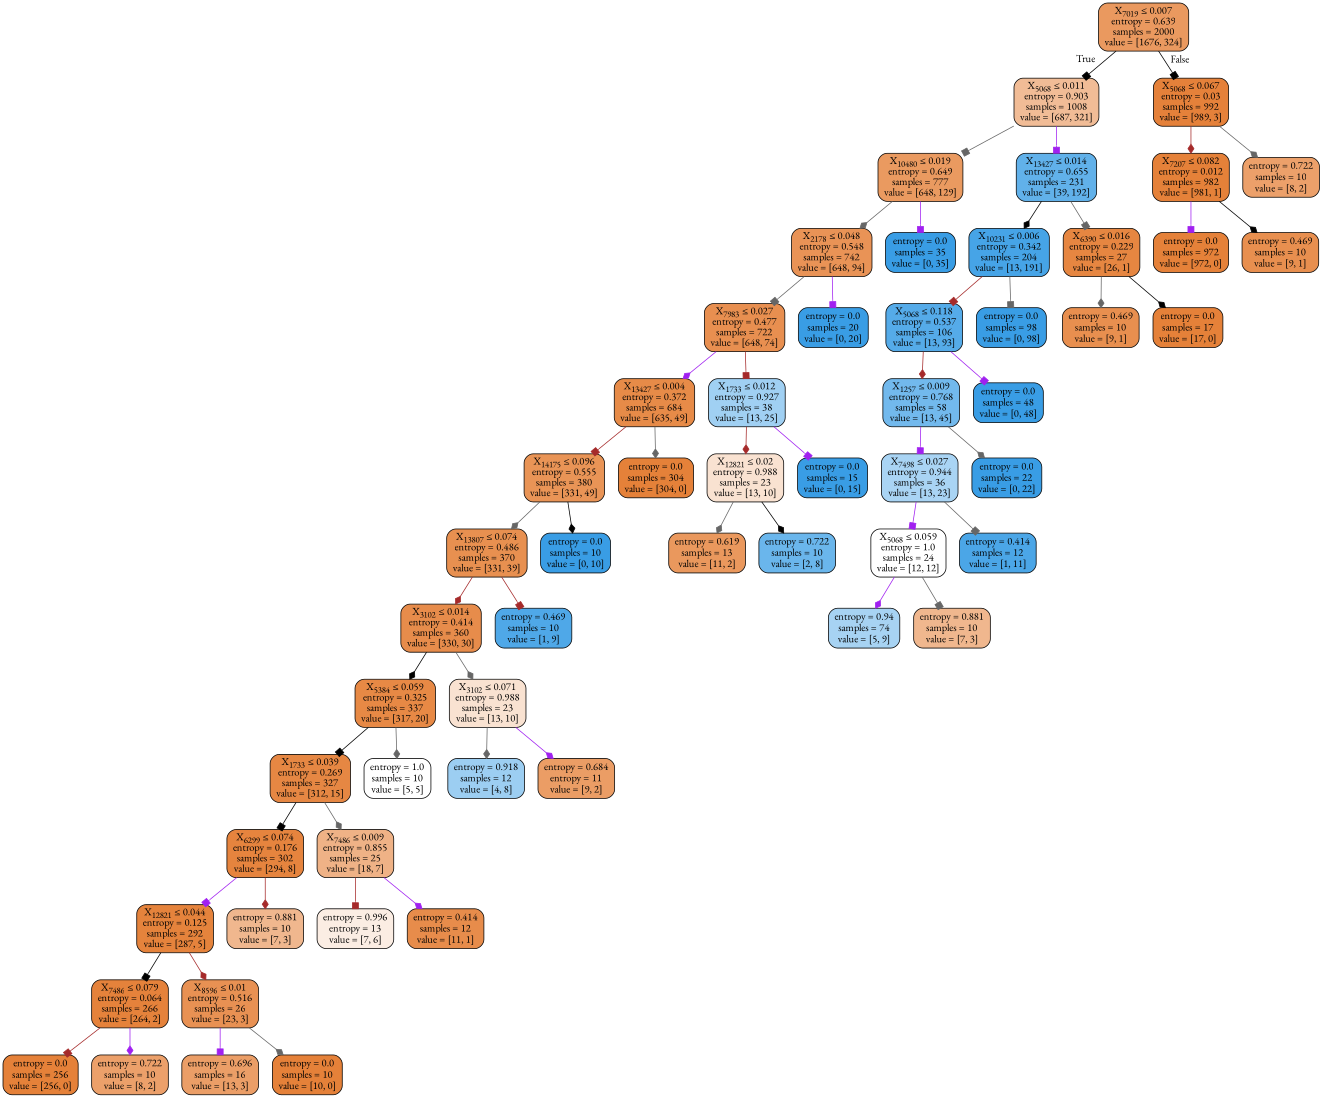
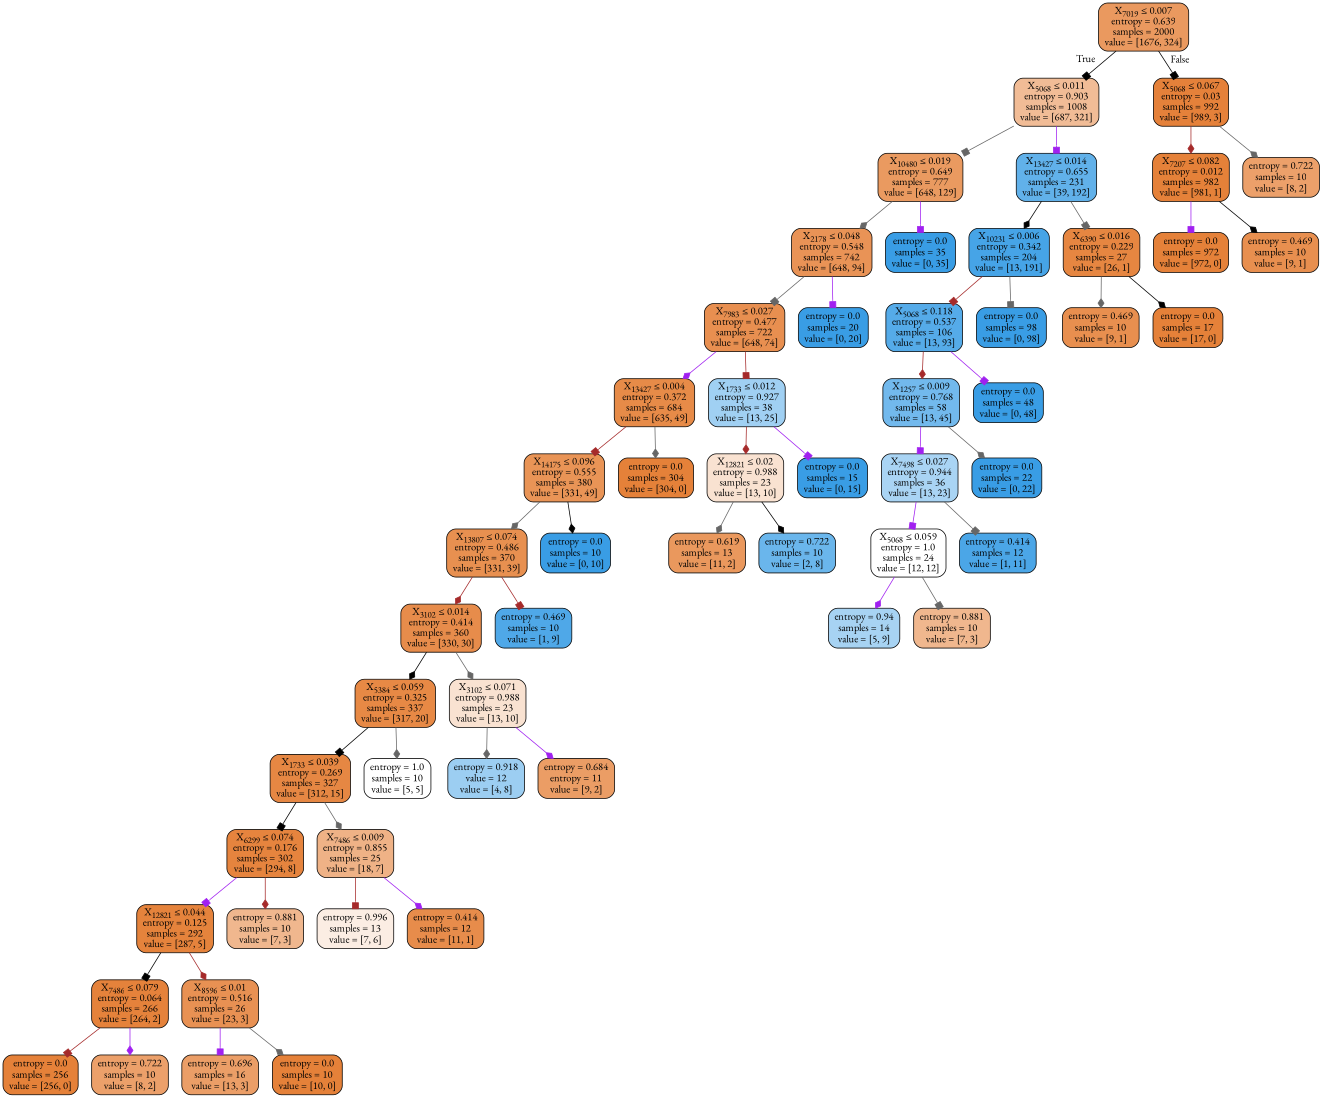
node "entropy = 0.94": text "samples = 74" -> "samples = 14"
node "entropy = 0.918": text "samples = 12" -> "value = 12"
node "entropy = 0.996": text "entropy = 13" -> "samples = 13"
